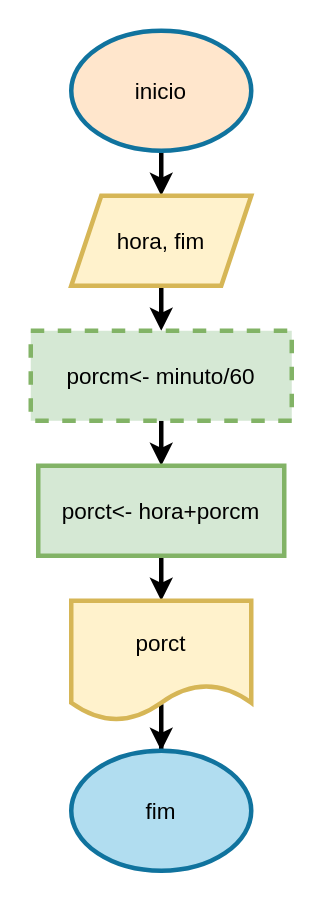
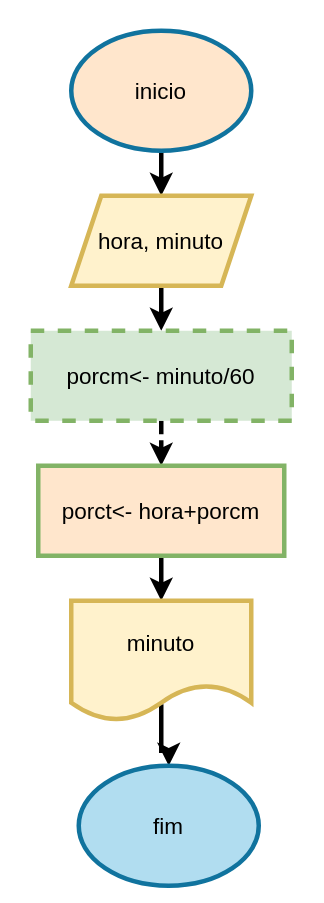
node "hora, fim": label "hora, fim" -> "hora, minuto"
edge "porcm<- minuto/60" -> "porct<- hora+porcm": style solid -> dashed
node "porct<- hora+porcm": fillcolor #d5e8d4 -> #ffe6cc
node "porct": label "porct" -> "minuto"
node "fim": moved (161, 811) -> (169, 826)
